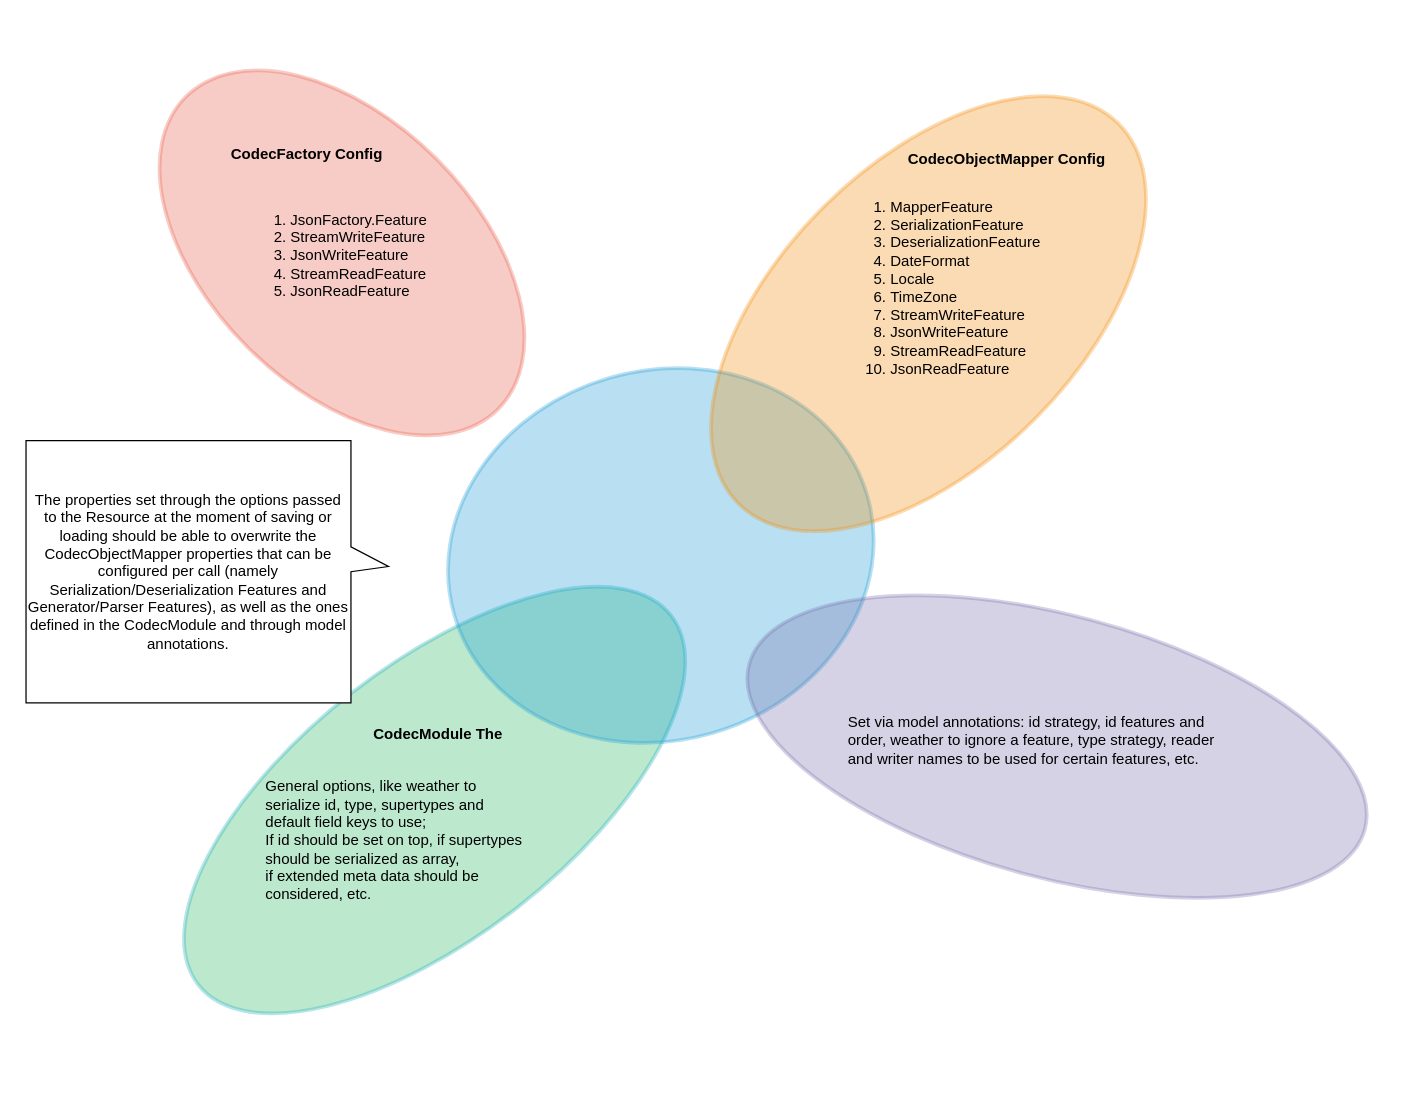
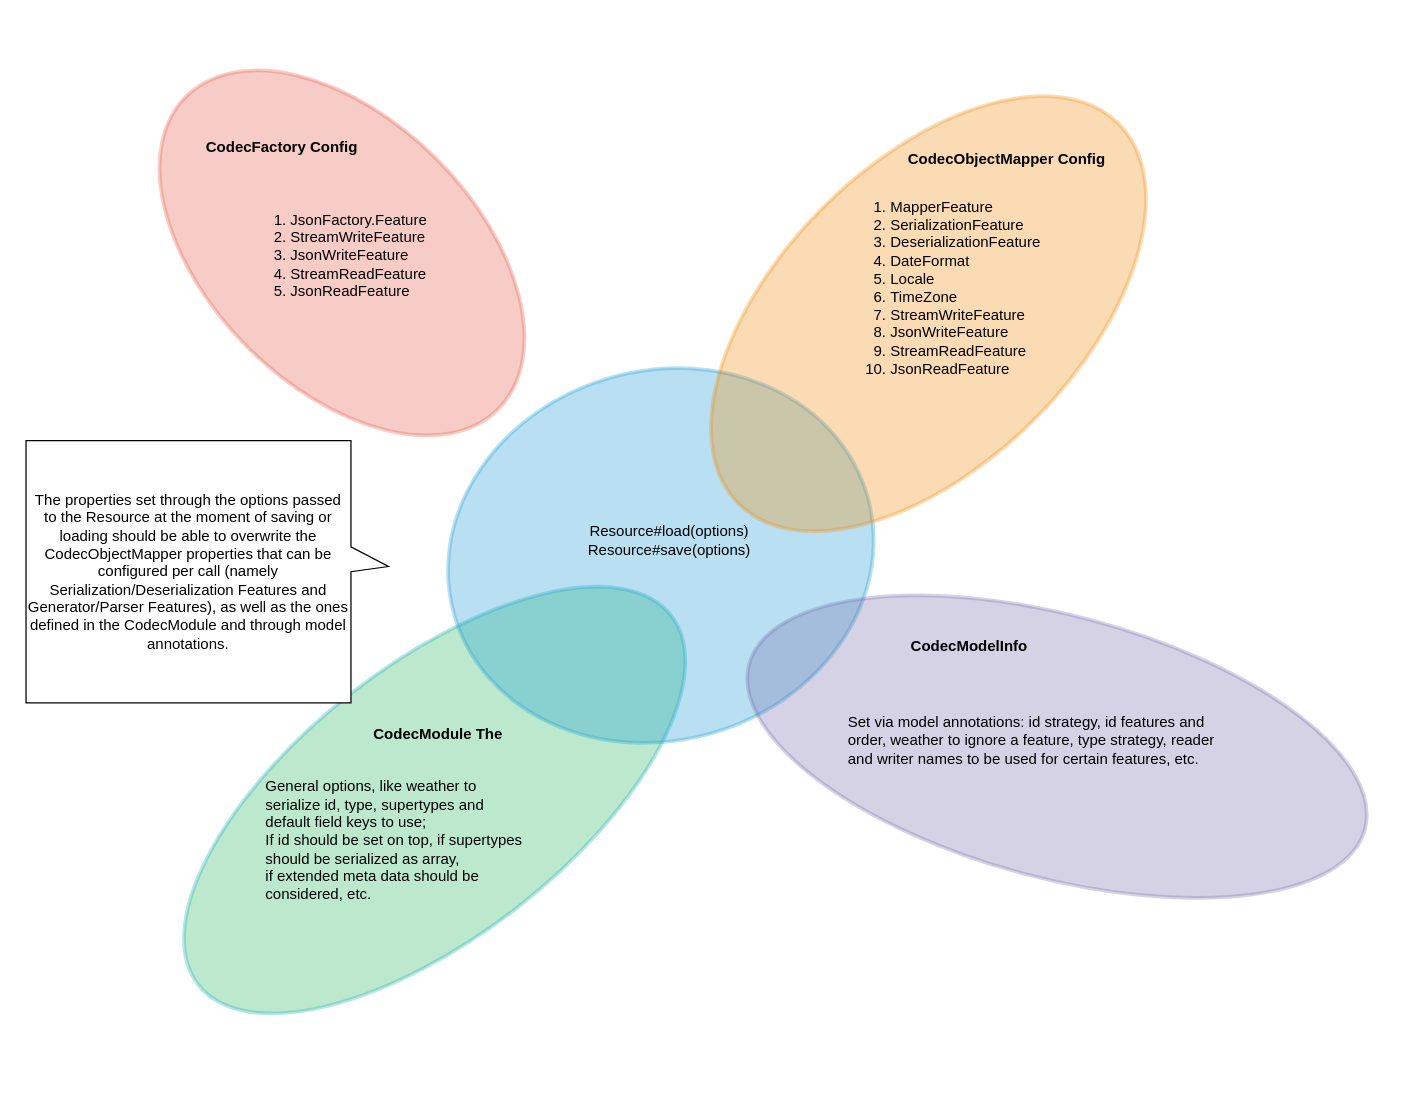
node "CodecFactory Config": moved (307, 154) -> (282, 148)
node "Resource#load(options) Resource#save(options)": added
node "CodecModelInfo": added
